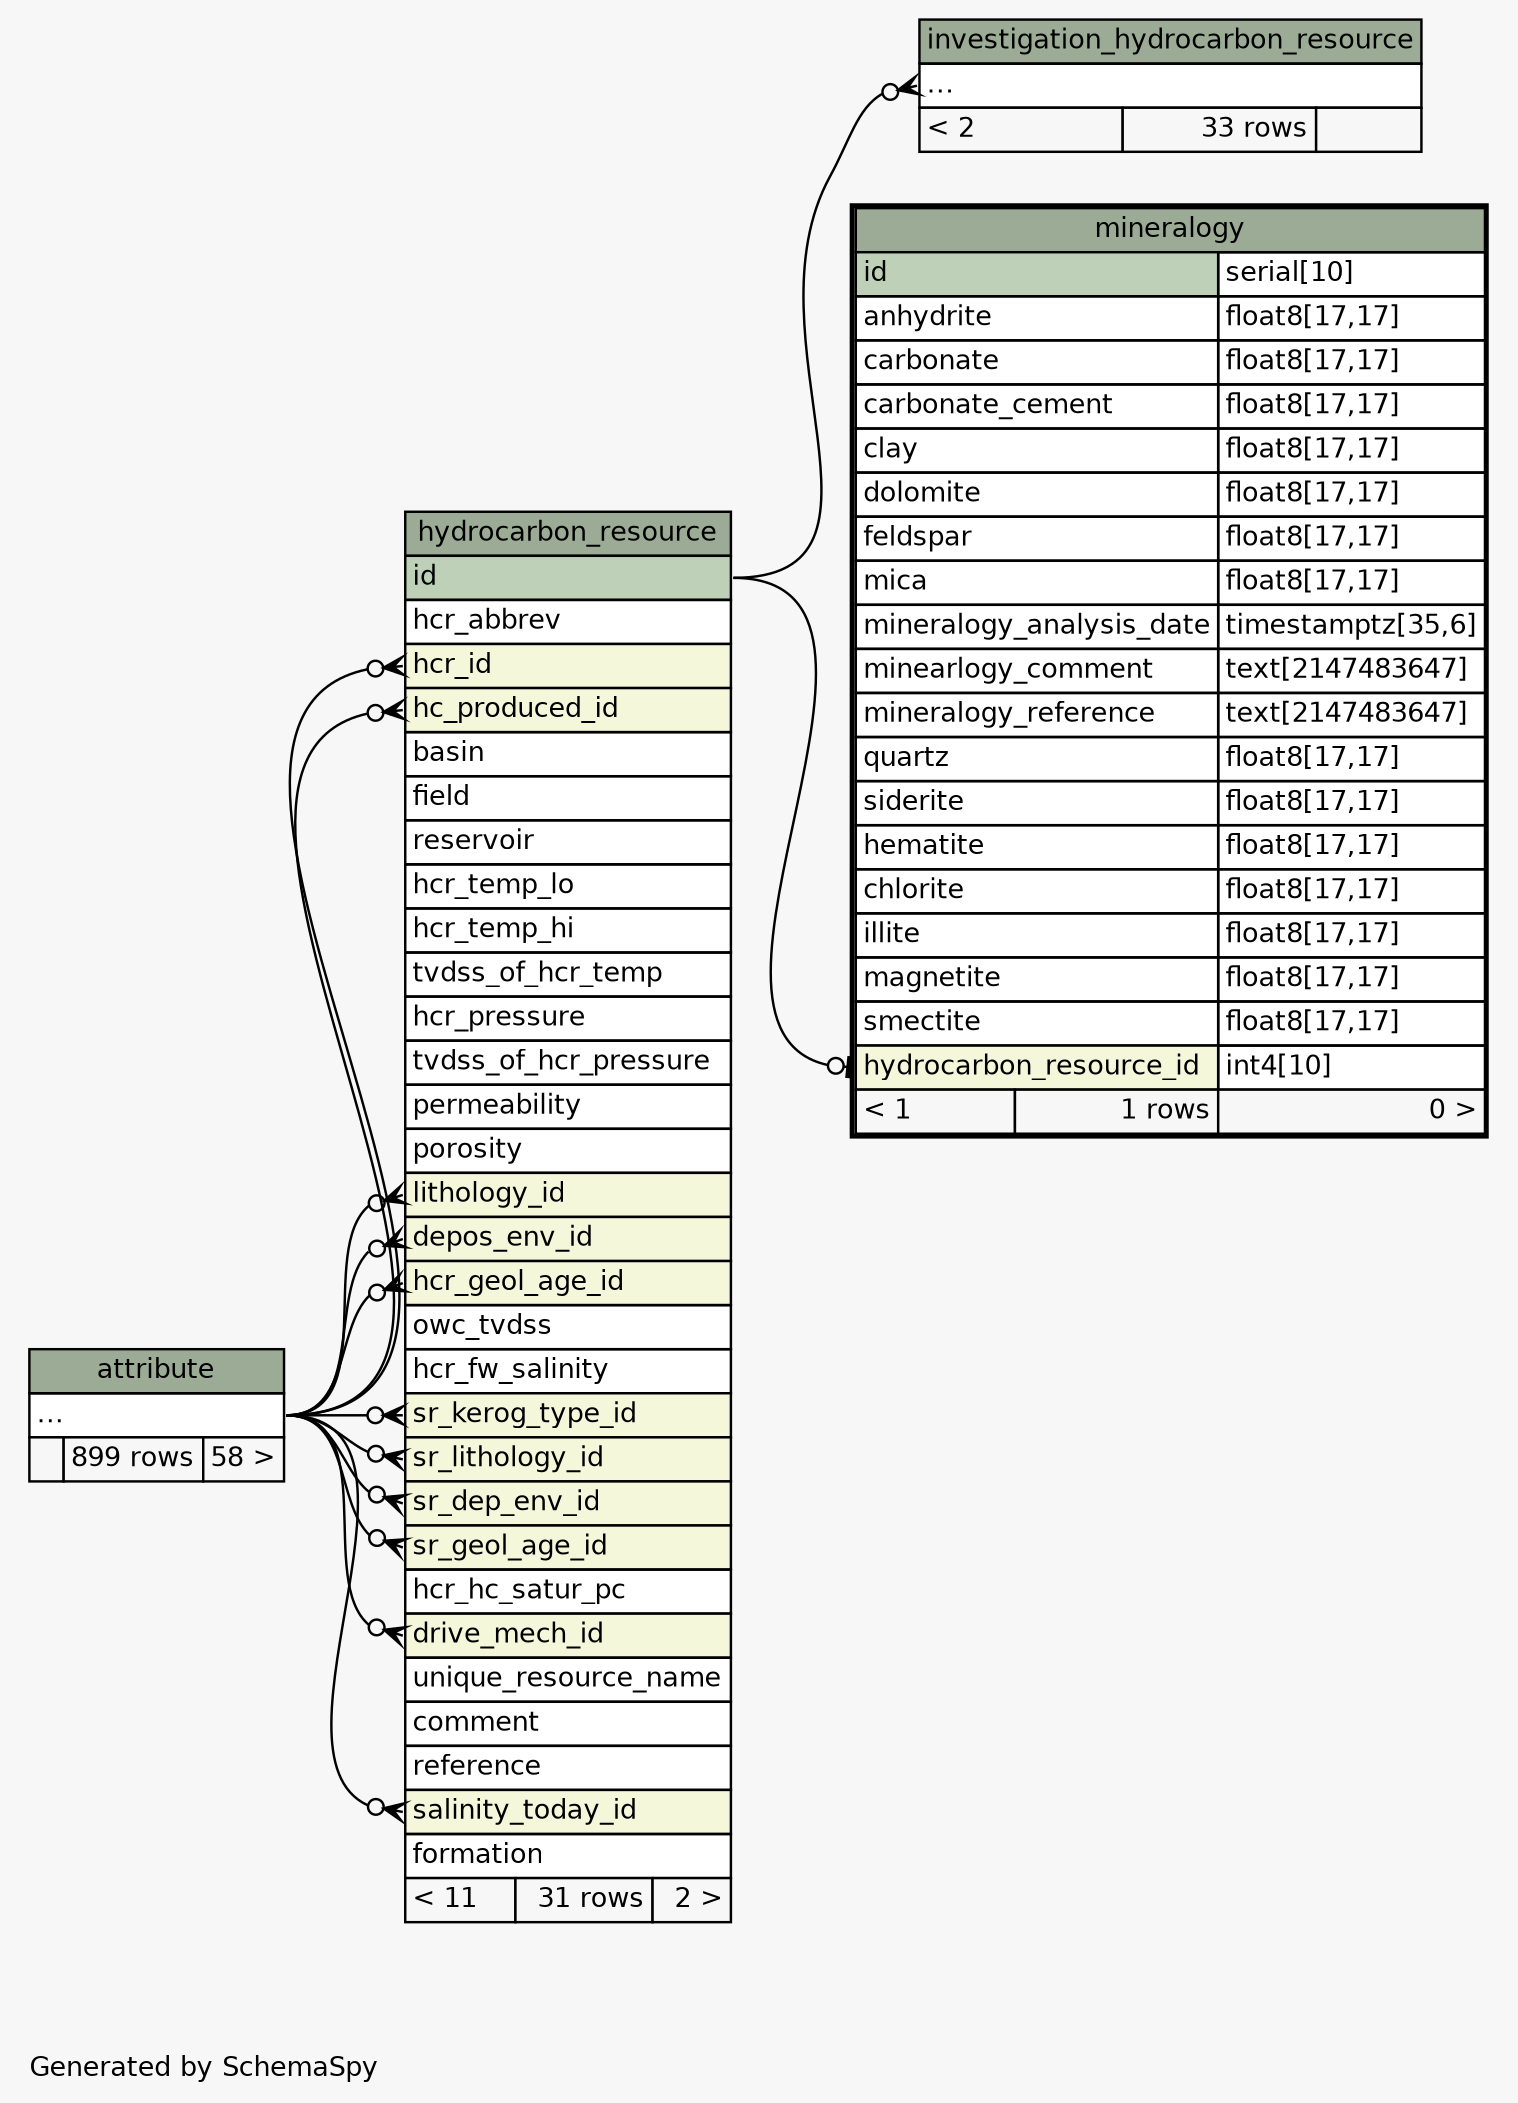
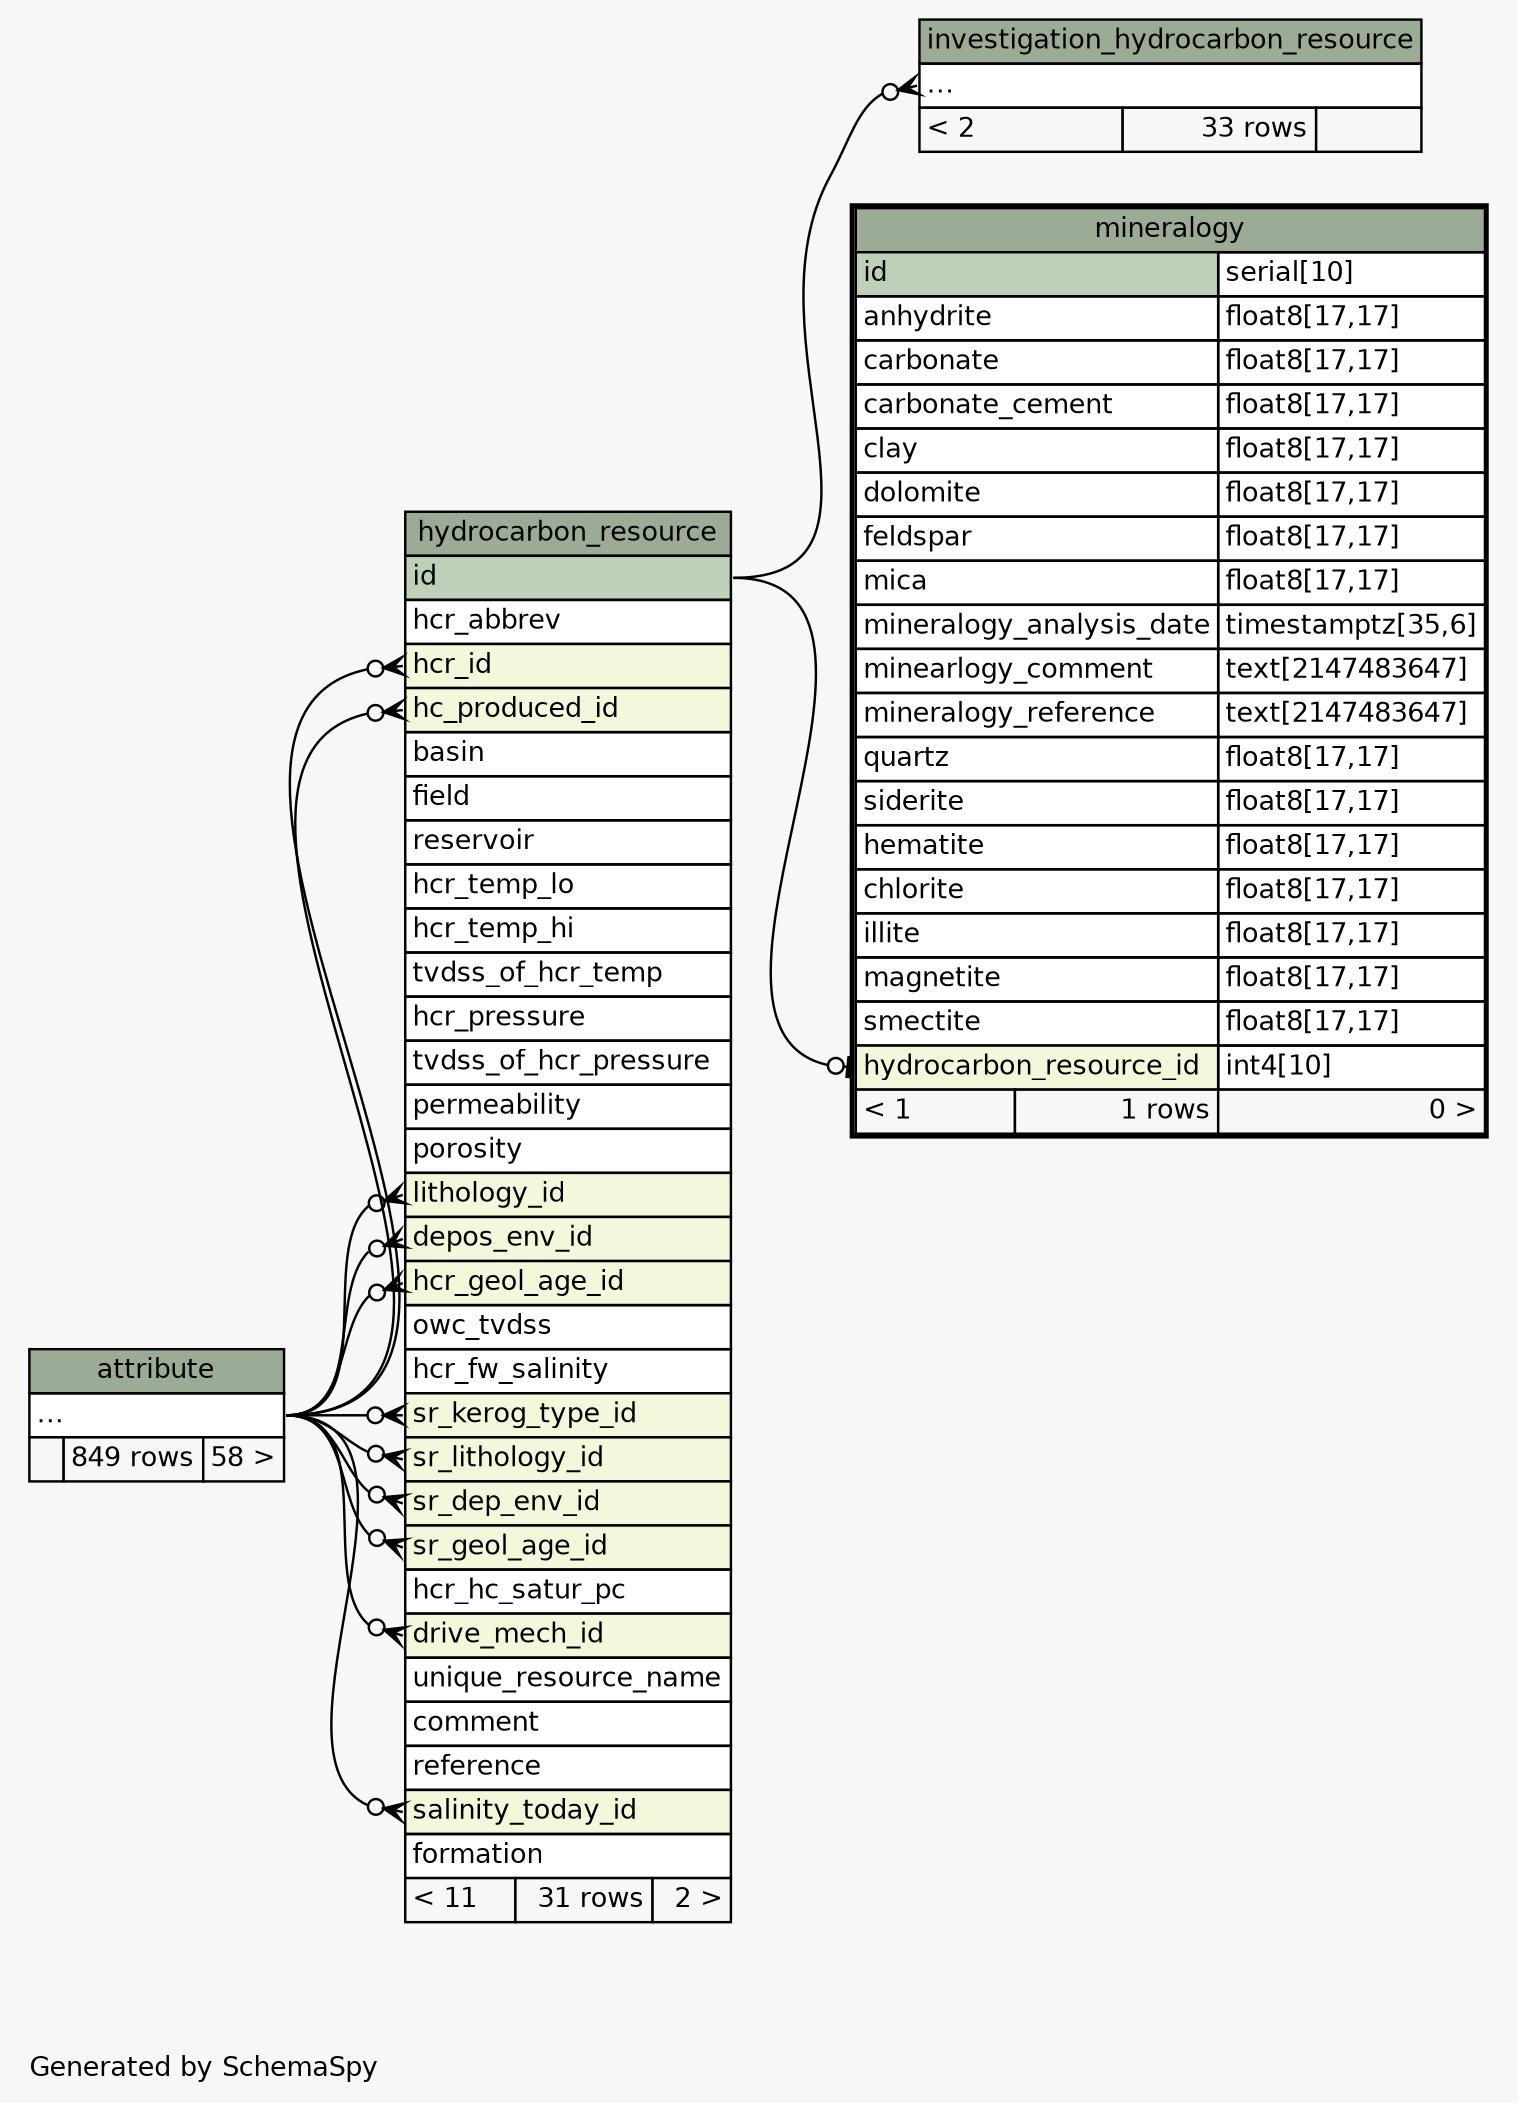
node "attribute": text "899 rows" -> "849 rows"
